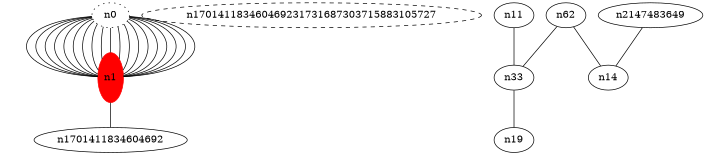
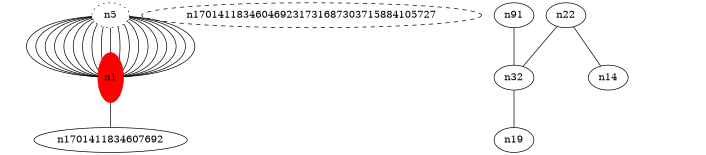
node "n0": label "n0" -> "n5"
node "n170141183460469231731687303715883105727": label "n170141183460469231731687303715883105727" -> "n170141183460469231731687303715884105727"
node "n11": label "n11" -> "n91"
node "n62": label "n62" -> "n22"
node "n2147483649": removed
node "n33": label "n33" -> "n32"
node "n1701411834604692": label "n1701411834604692" -> "n1701411834607692"
